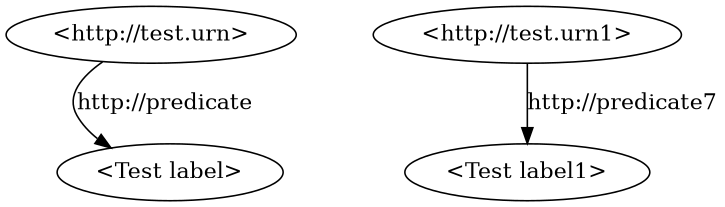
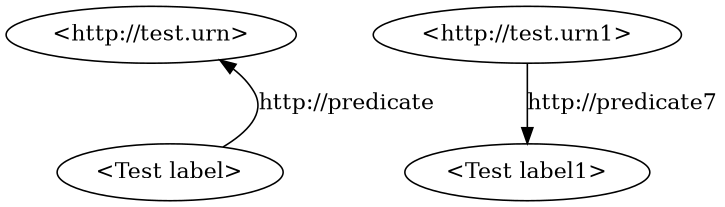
edge "<http://test.urn>" -> "<Test label>": reversed
